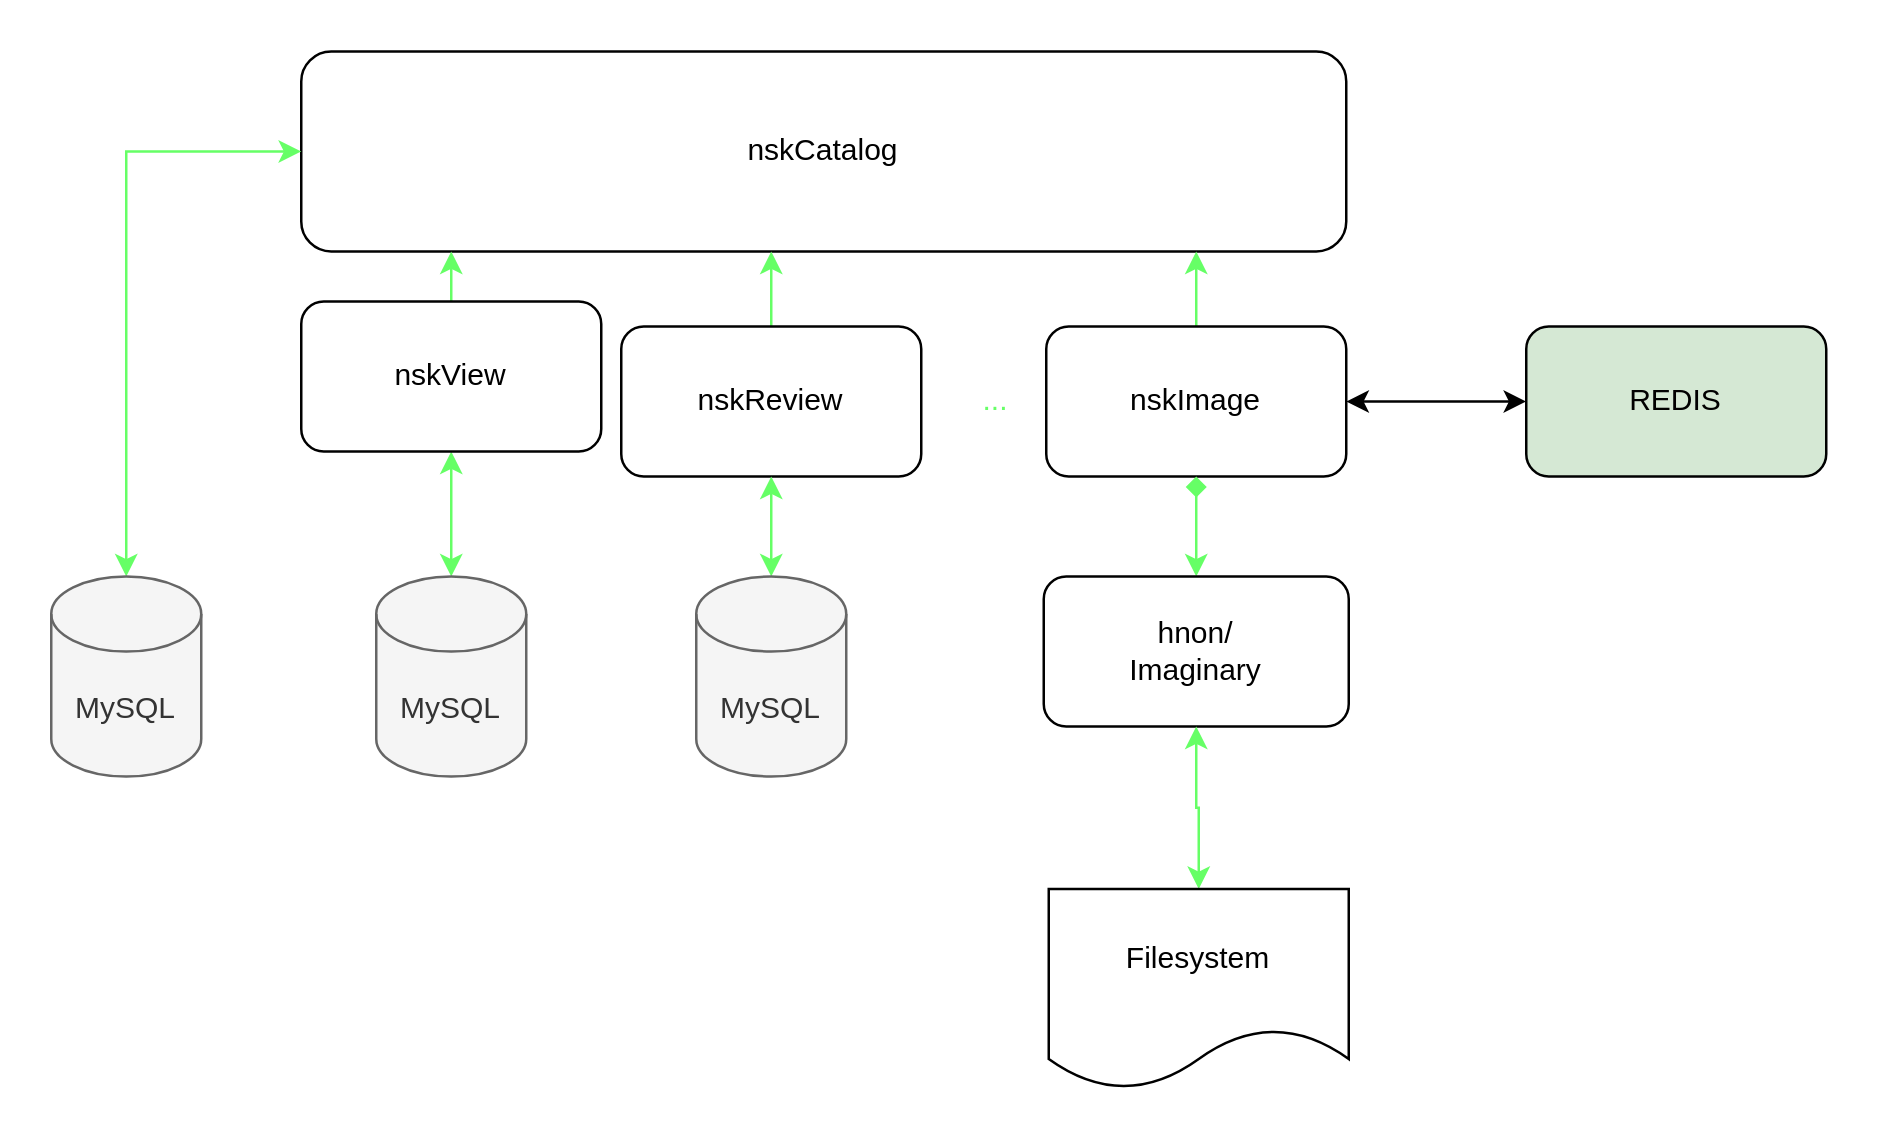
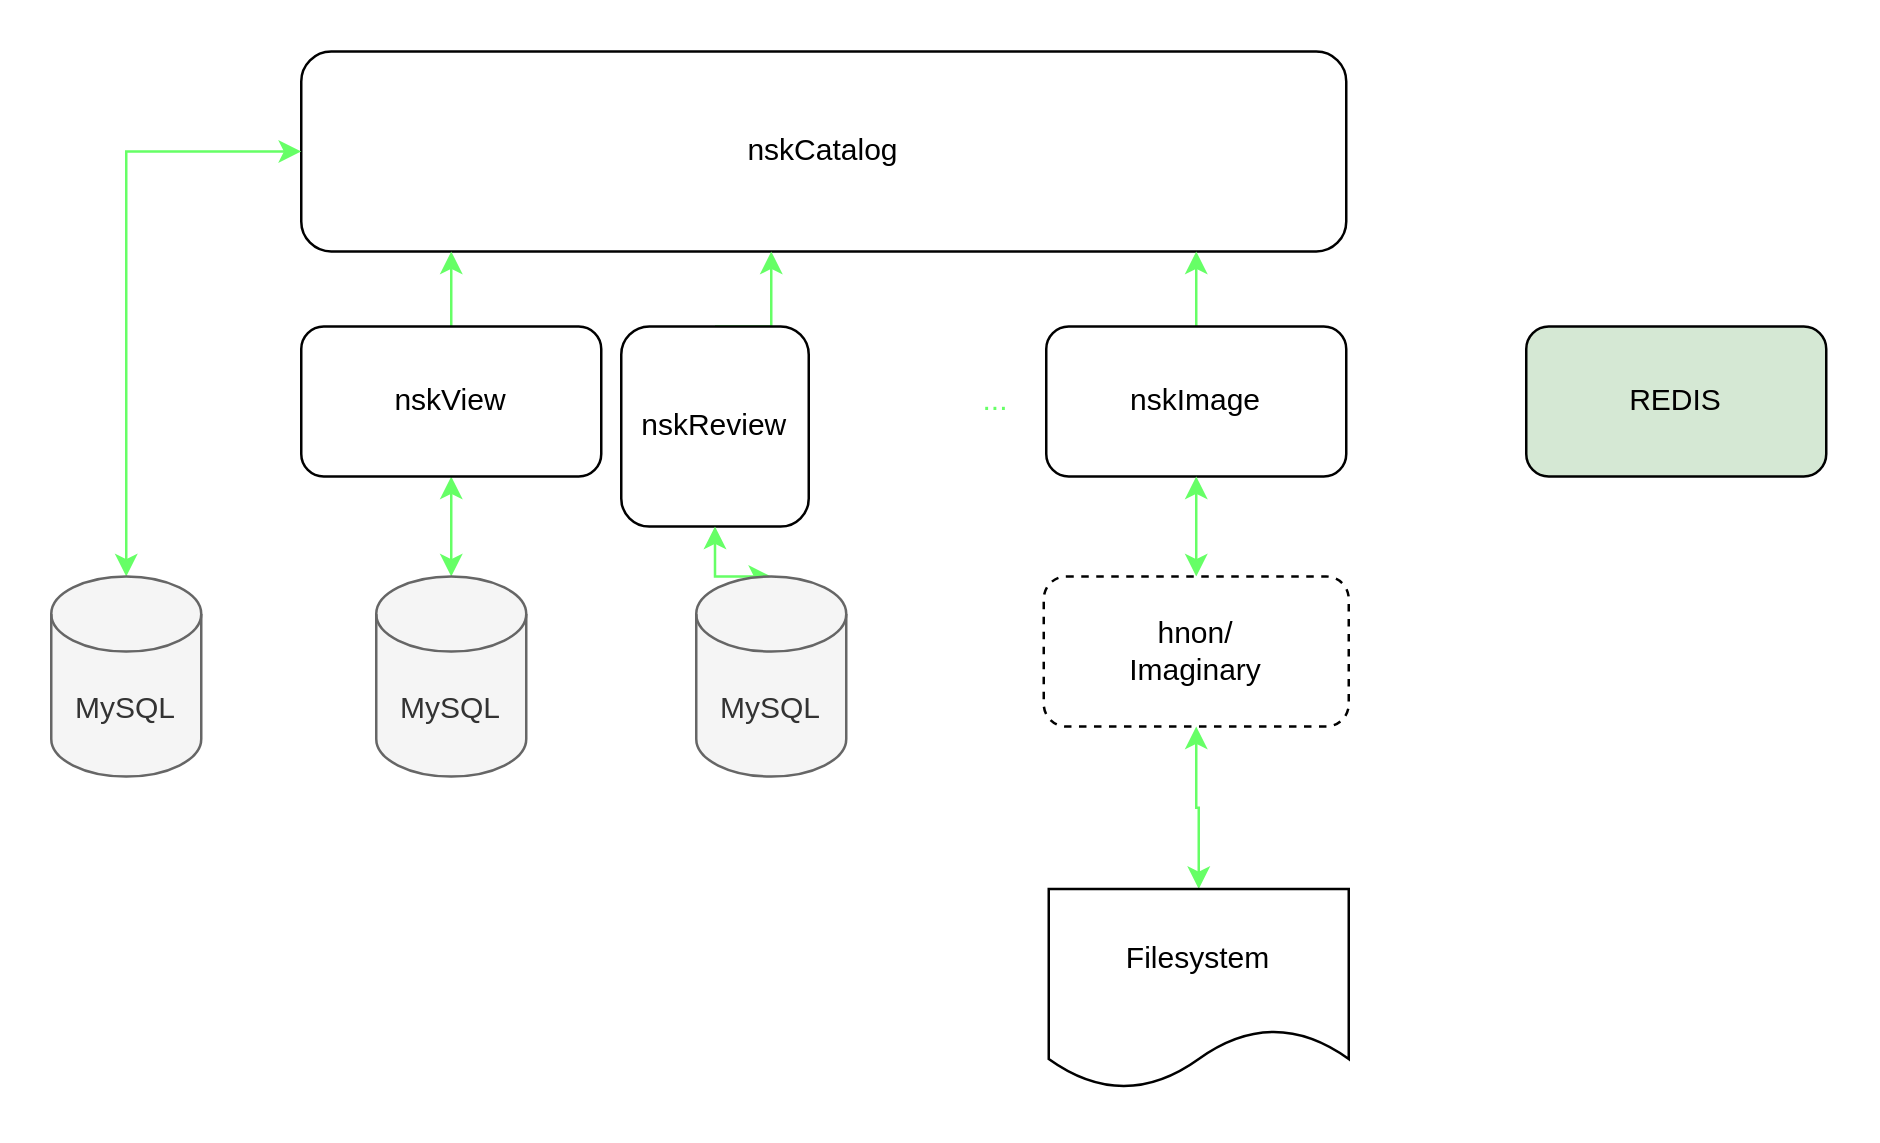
node "nskView": moved (451, 376) -> (451, 401)
node "nskReview": size 300x150 -> 188x200
edge "nskImage" -- "REDIS": removed
edge "nskImage" -- "hnon/ Imaginary": arrowhead diamond -> classic
node "hnon/ Imaginary": style solid -> dashed
